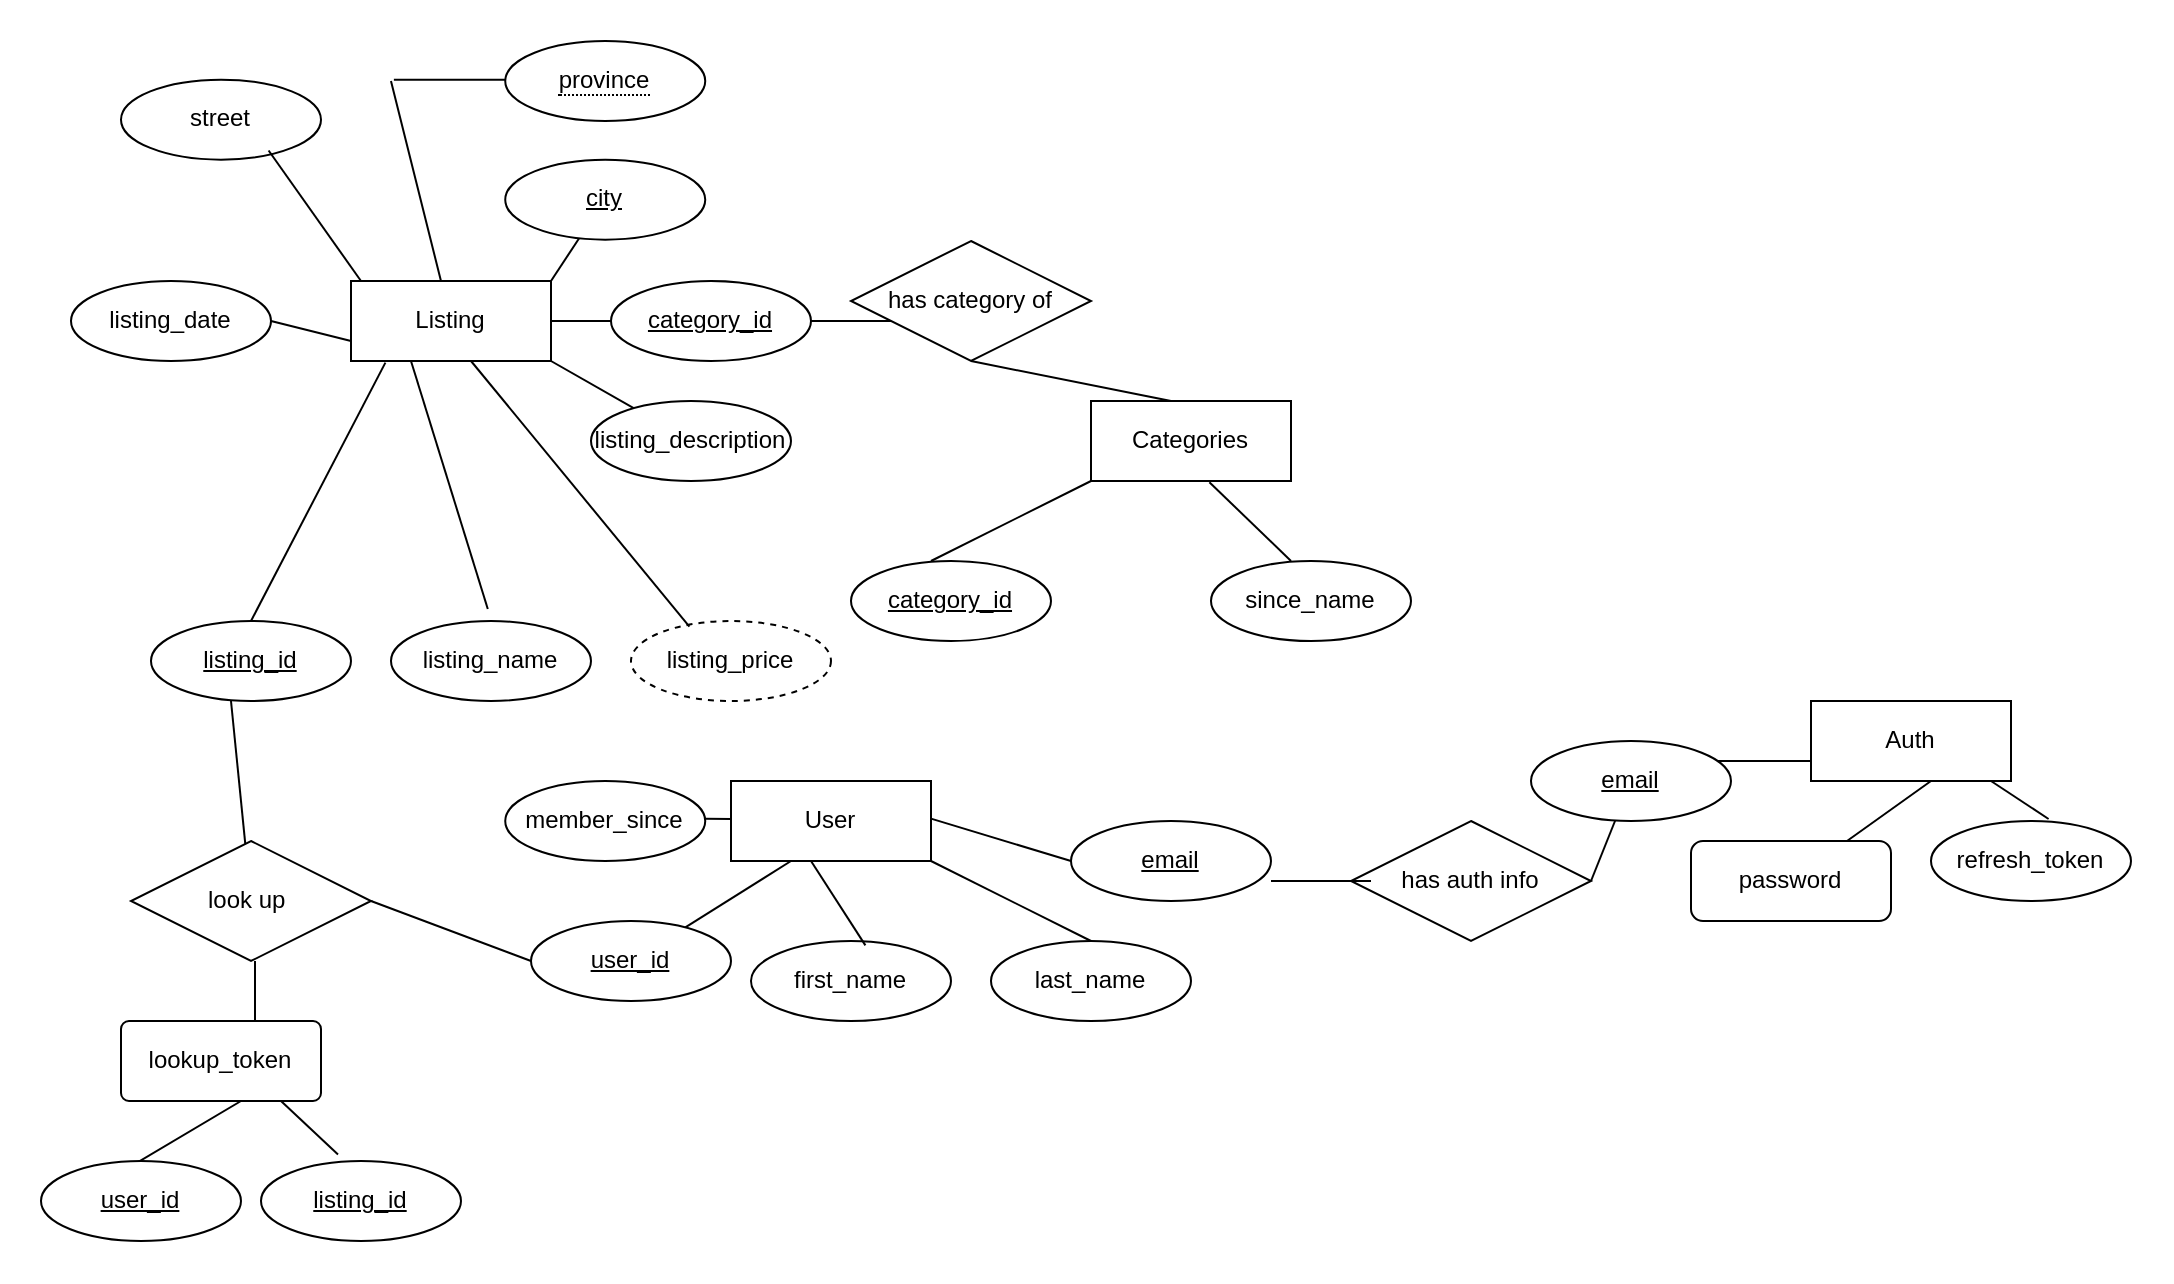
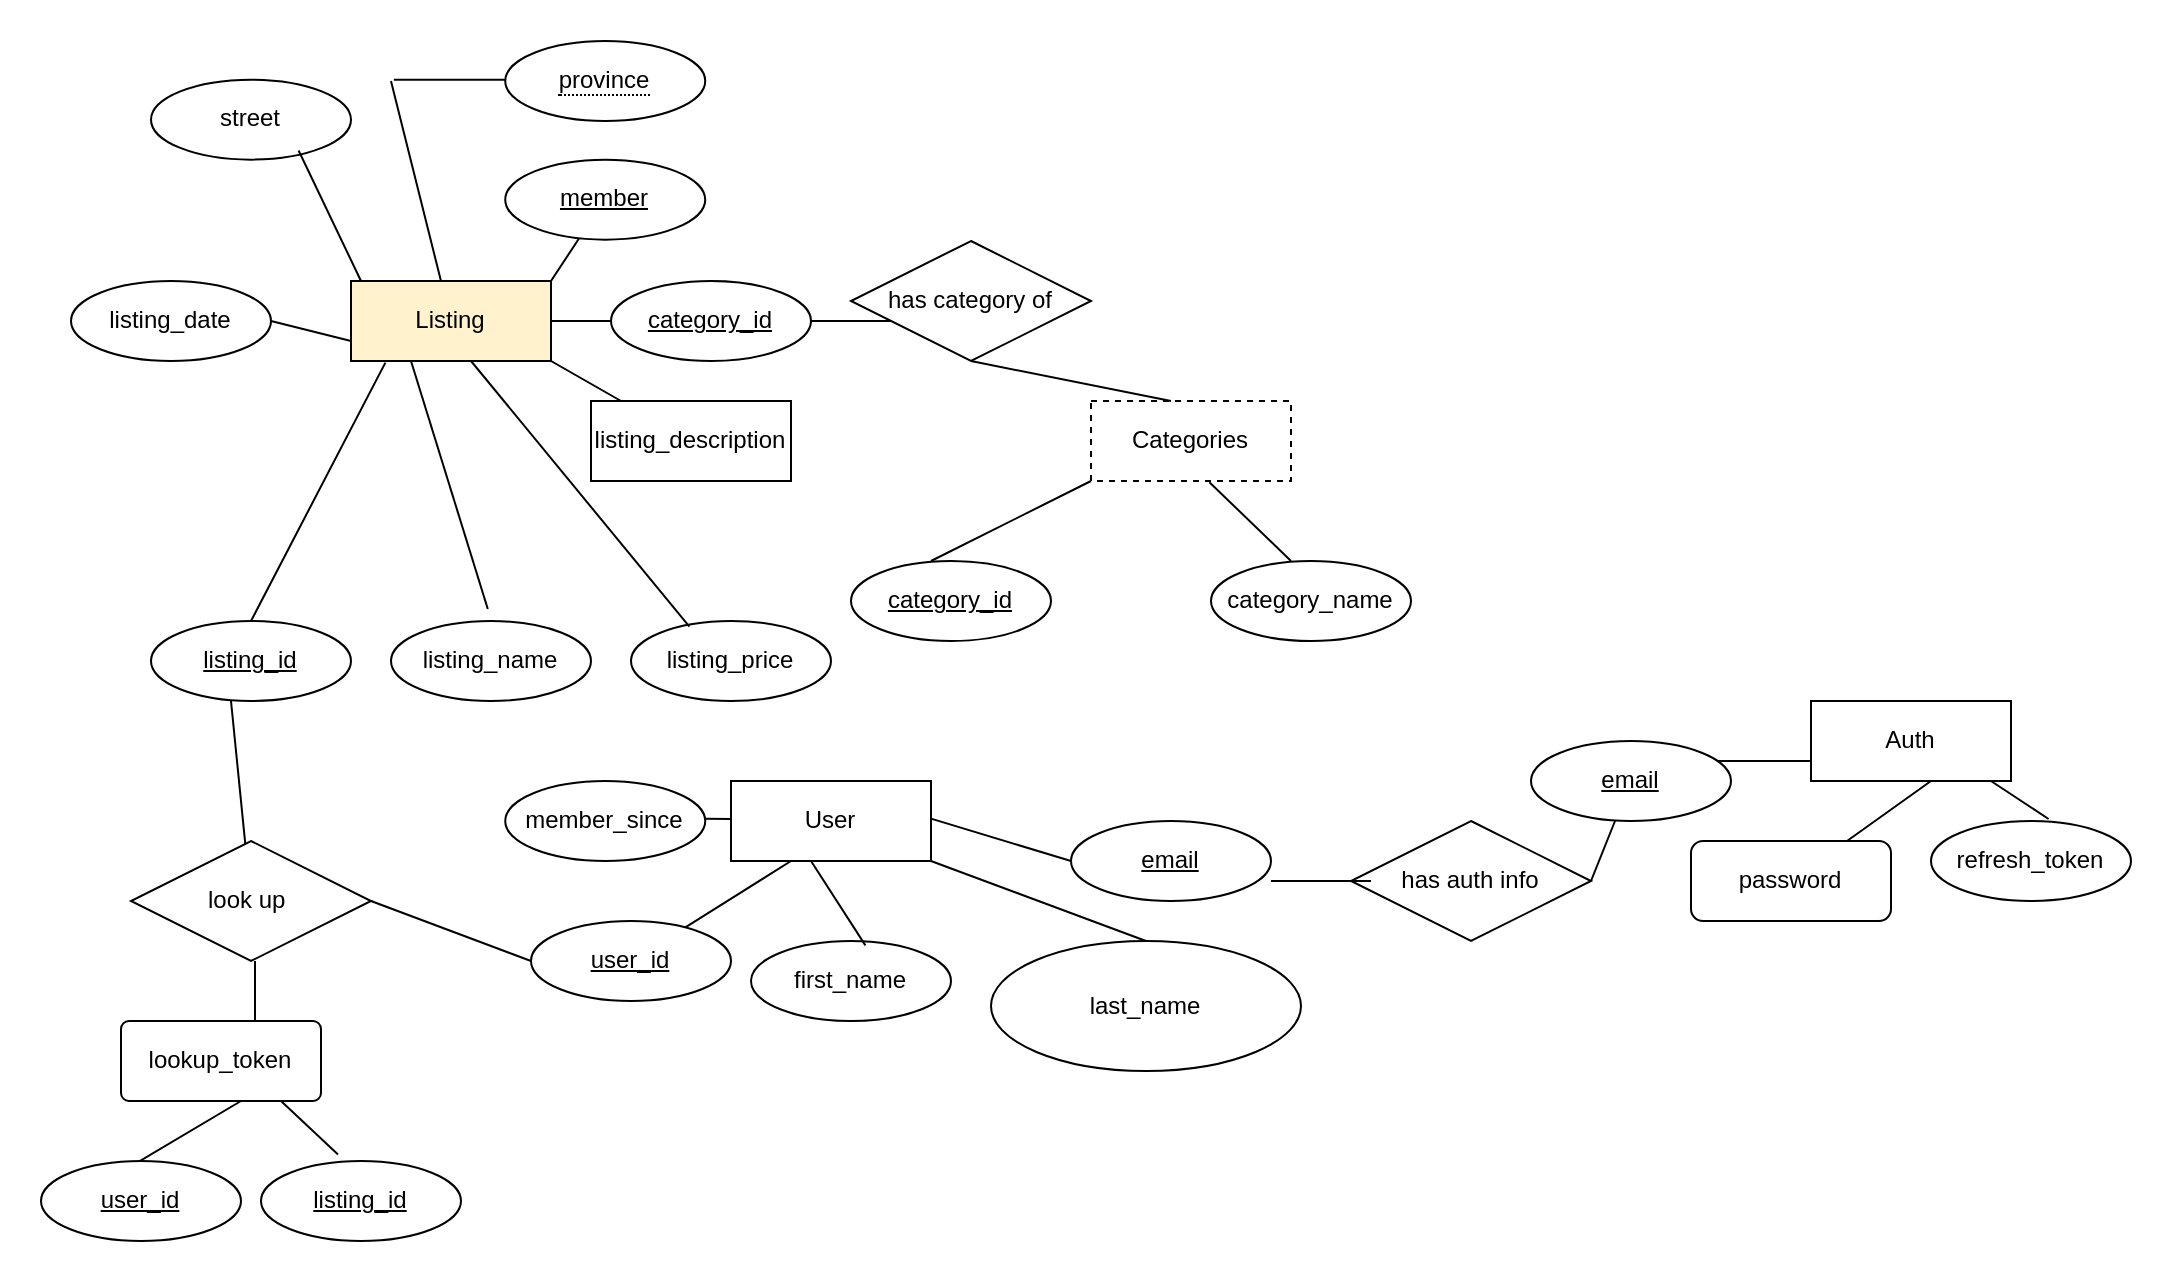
node "street": moved (221, 120) -> (251, 120)
node "city": label "city" -> "member"
node "Listing": fillcolor #ffffff -> #fff2cc
node "listing_description": shape ellipse -> rectangle
node "Categories": style solid -> dashed
node "since_name": label "since_name" -> "category_name"
node "listing_price": style dashed -> solid
node "last_name": size 200x80 -> 310x130
